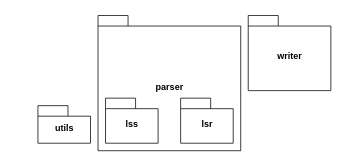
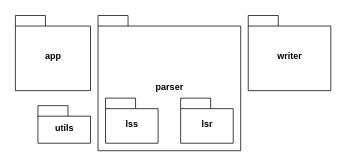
node "app": added
